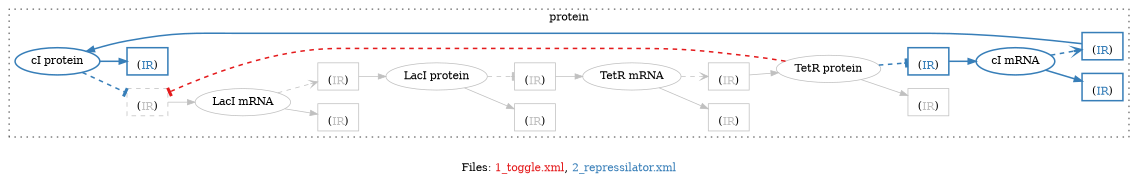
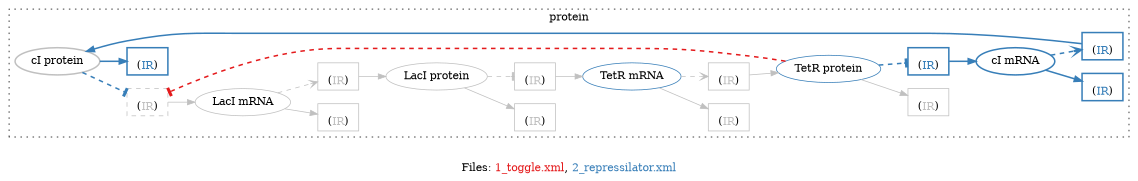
node "cI protein": color #377eb8 -> grey
node "TetR protein": color grey -> #377eb8
node "TetR mRNA": color grey -> #377eb8
